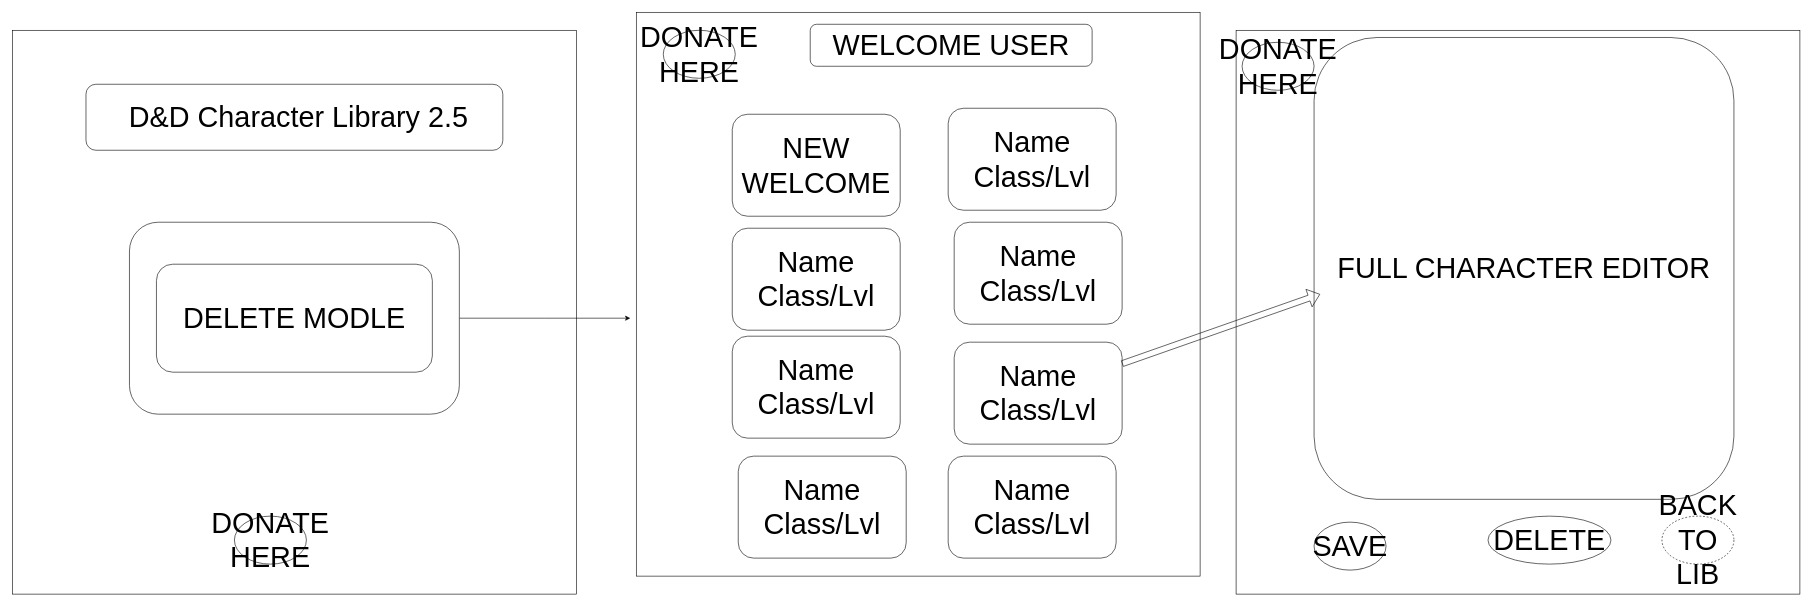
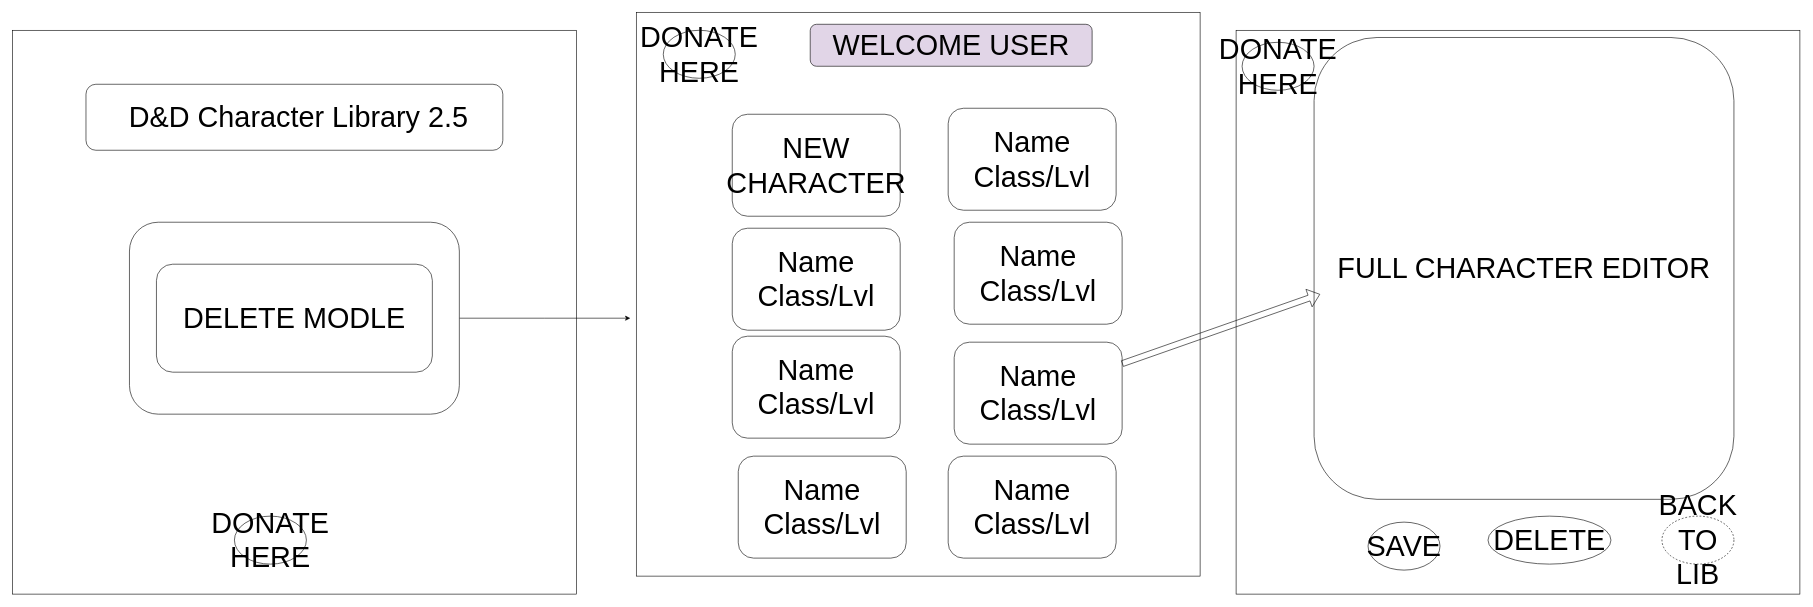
node "WELCOME USER": fillcolor #ffffff -> #e1d5e7
node "NEW WELCOME": label "NEW WELCOME" -> "NEW CHARACTER"
node "SAVE": moved (1350, 546) -> (1404, 546)
